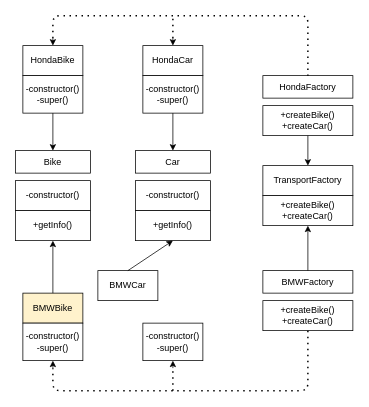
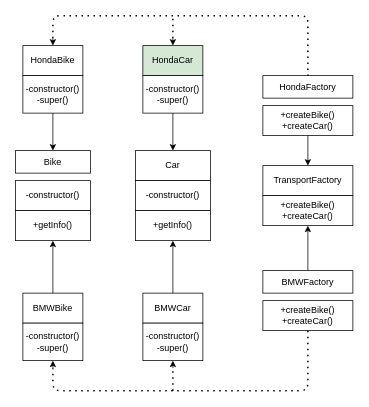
node "HondaCar": fillcolor #ffffff -> #d5e8d4
node "Car": size 75x23 -> 75x30
node "BMWCar": moved (128, 285) -> (173, 308)
node "BMWBike": fillcolor #fff2cc -> #ffffff
